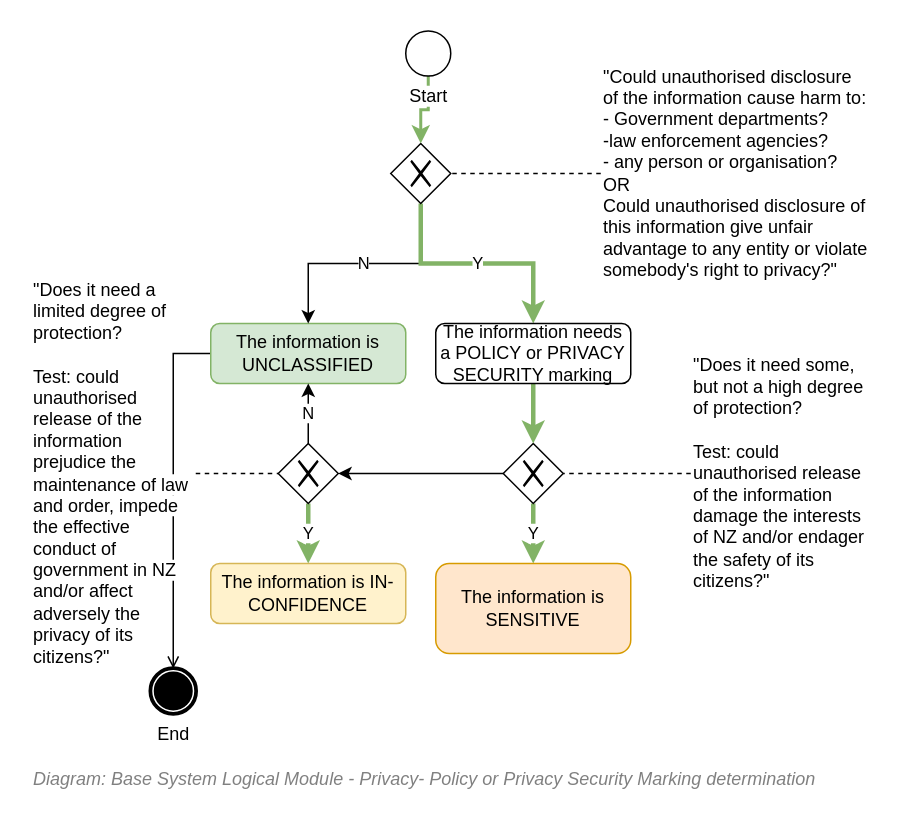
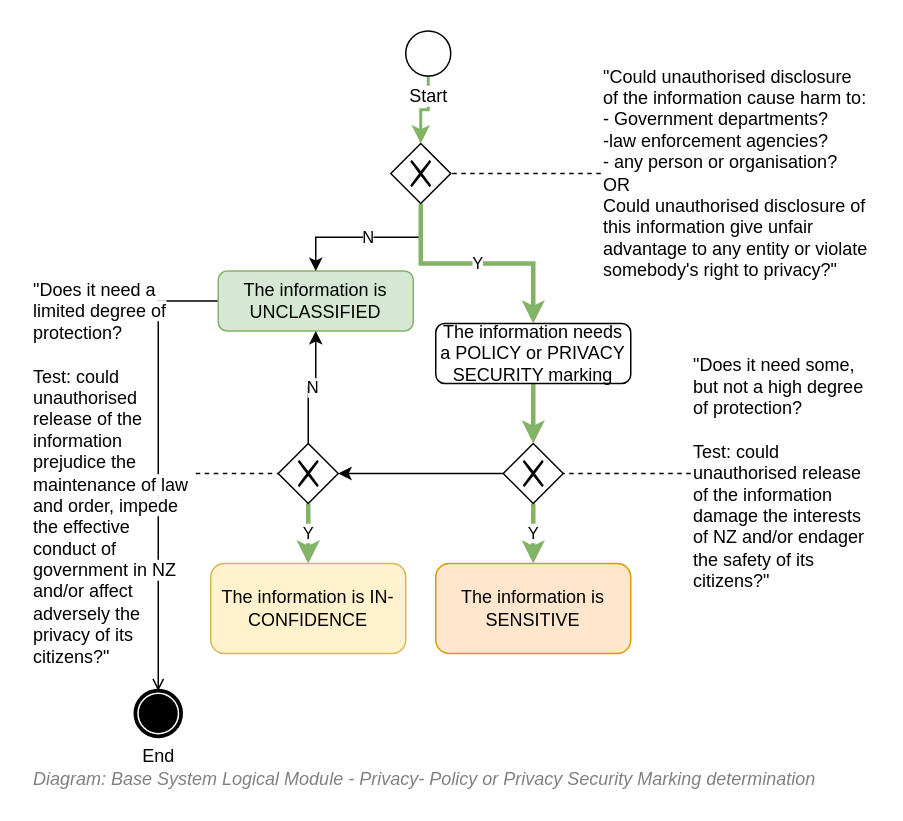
node "The information is UNCLASSIFIED": moved (308, 353) -> (316, 301)
node "The information is IN-CONFIDENCE": size 195x60 -> 195x90
node "End": moved (173, 691) -> (158, 713)
